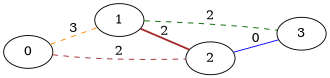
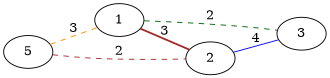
edge "1" -- "2": label "2" -> "3"
edge "3" -- "2": label "0" -> "4"
node "0": label "0" -> "5"
